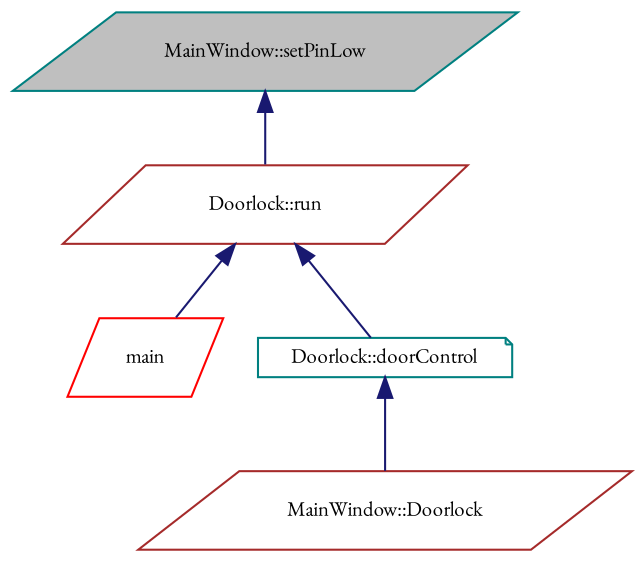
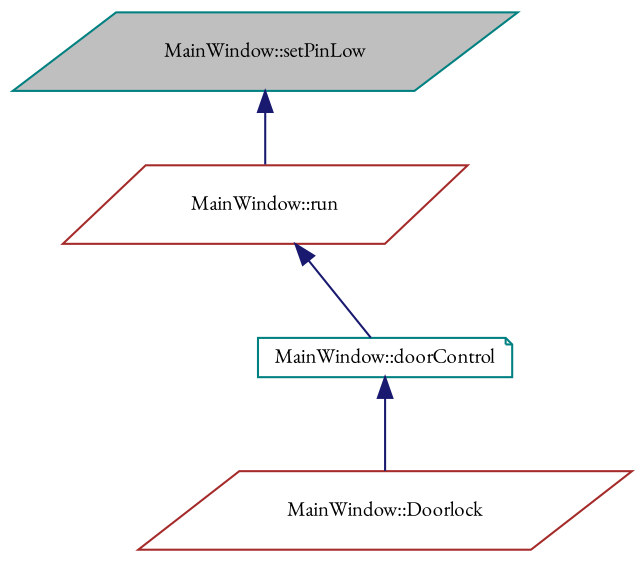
node "Doorlock::run": label "Doorlock::run" -> "MainWindow::run"
node "main": removed
node "Doorlock::doorControl": label "Doorlock::doorControl" -> "MainWindow::doorControl"
